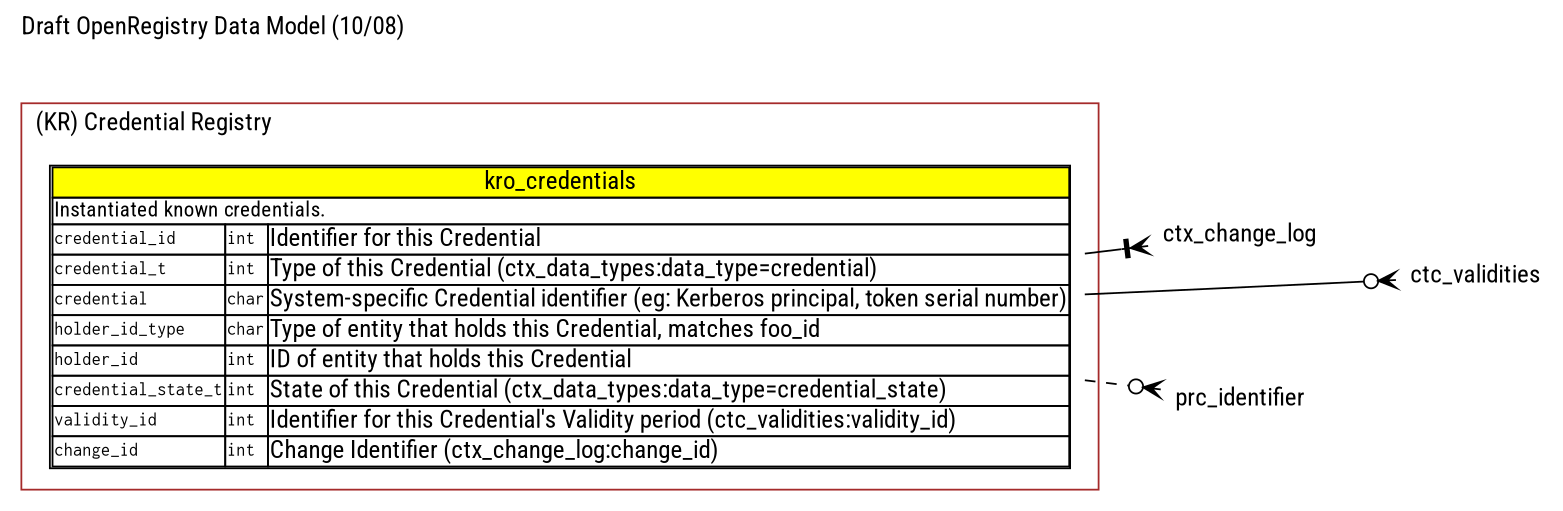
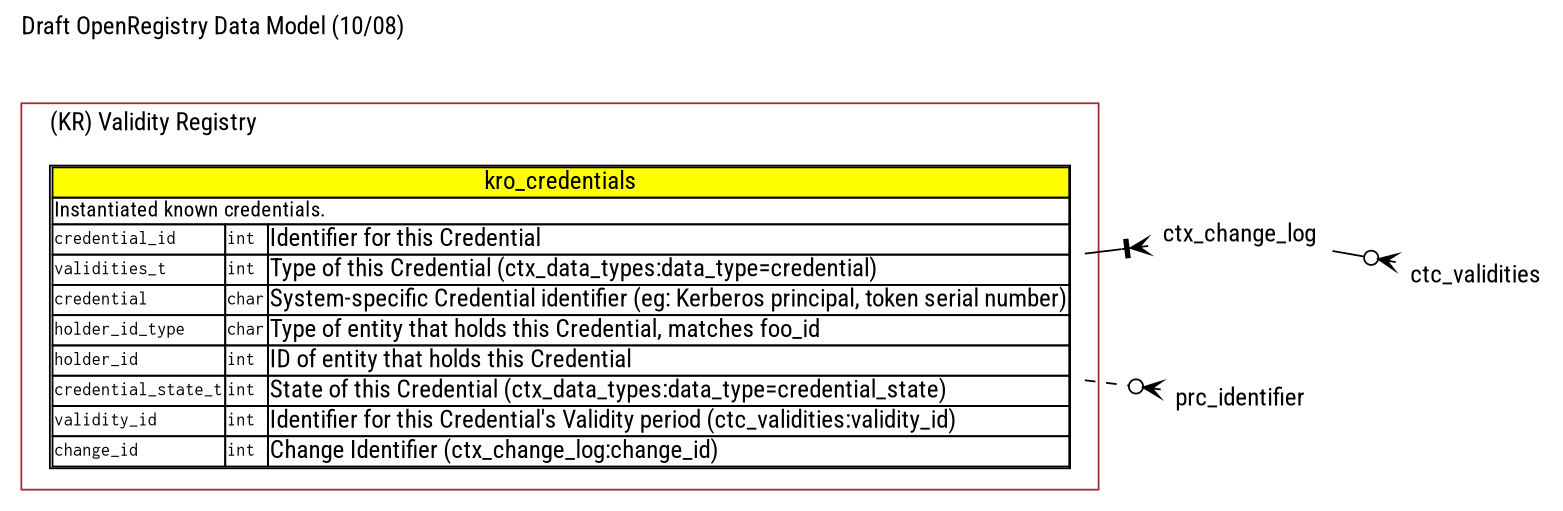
cluster "(KR) Credential Registry": label "(KR) Credential Registry" -> "(KR) Validity Registry"
node "kro_credentials": text "credential_t" -> "validities_t"
edge "kro_credentials" -> "ctc_validities": now "ctx_change_log" -> "ctc_validities"
